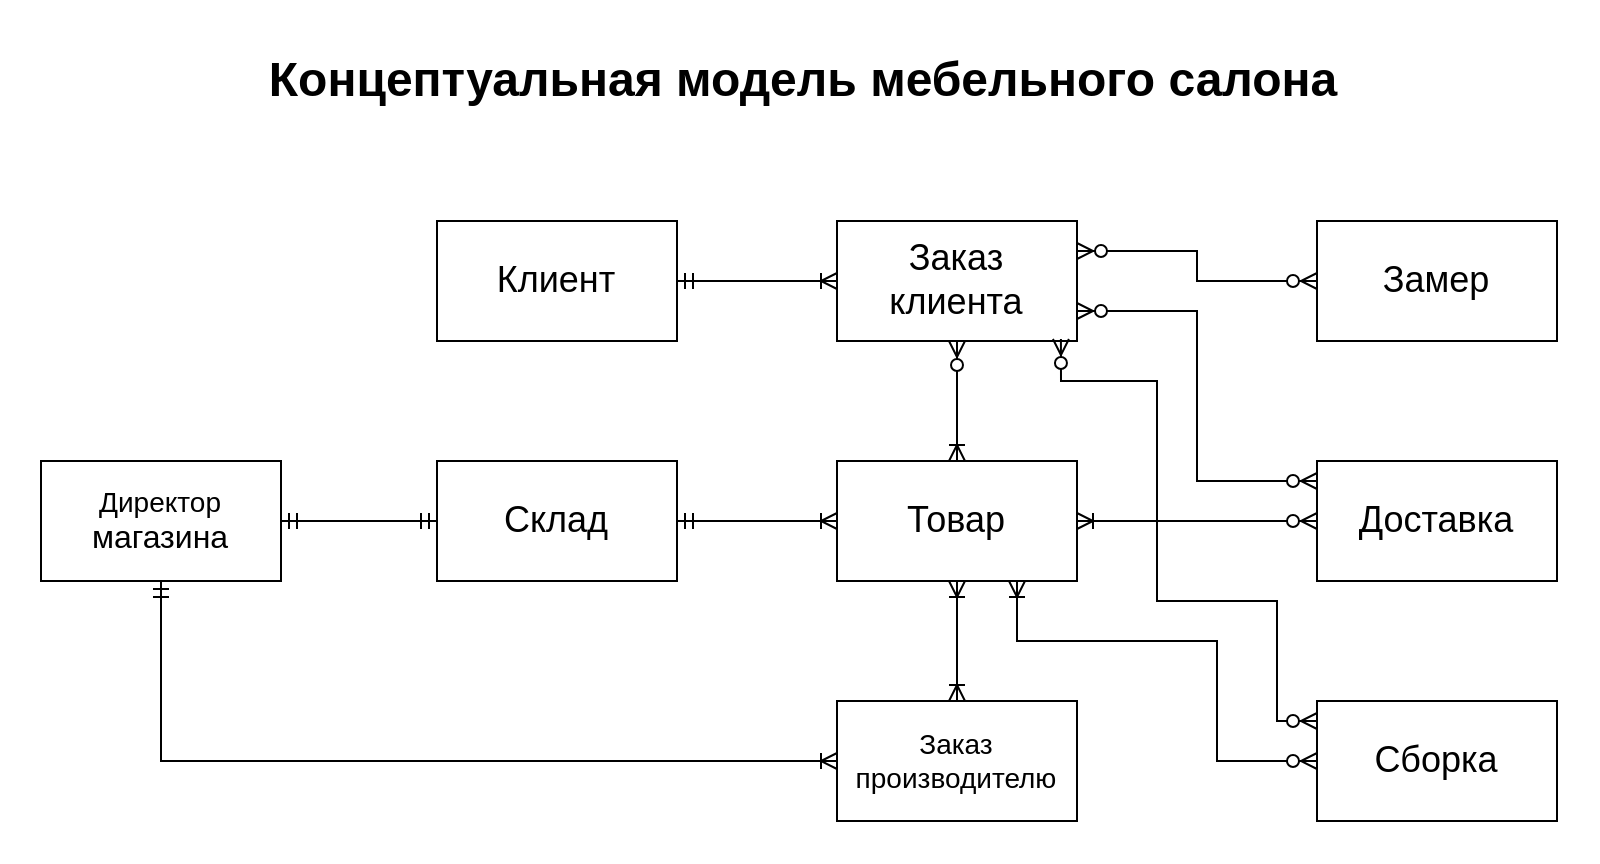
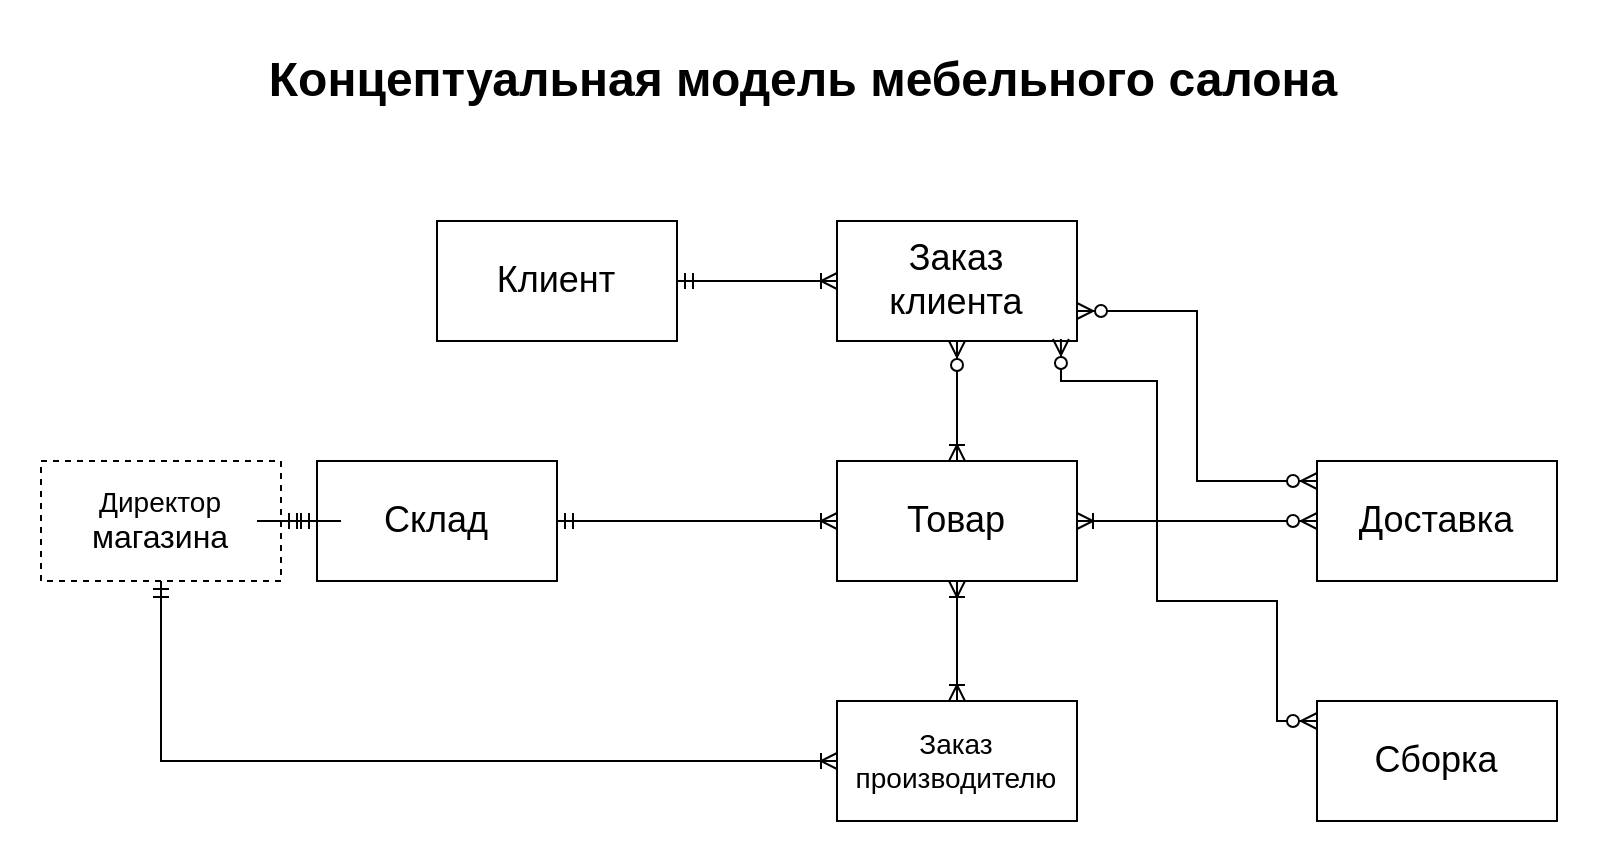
edge "Заказ клиента" -- "Замер": removed
node "Замер": removed
node "Директор магазина": style solid -> dashed
node "Склад": moved (557, 521) -> (437, 521)
edge "Товар" -- "Сборка": removed
